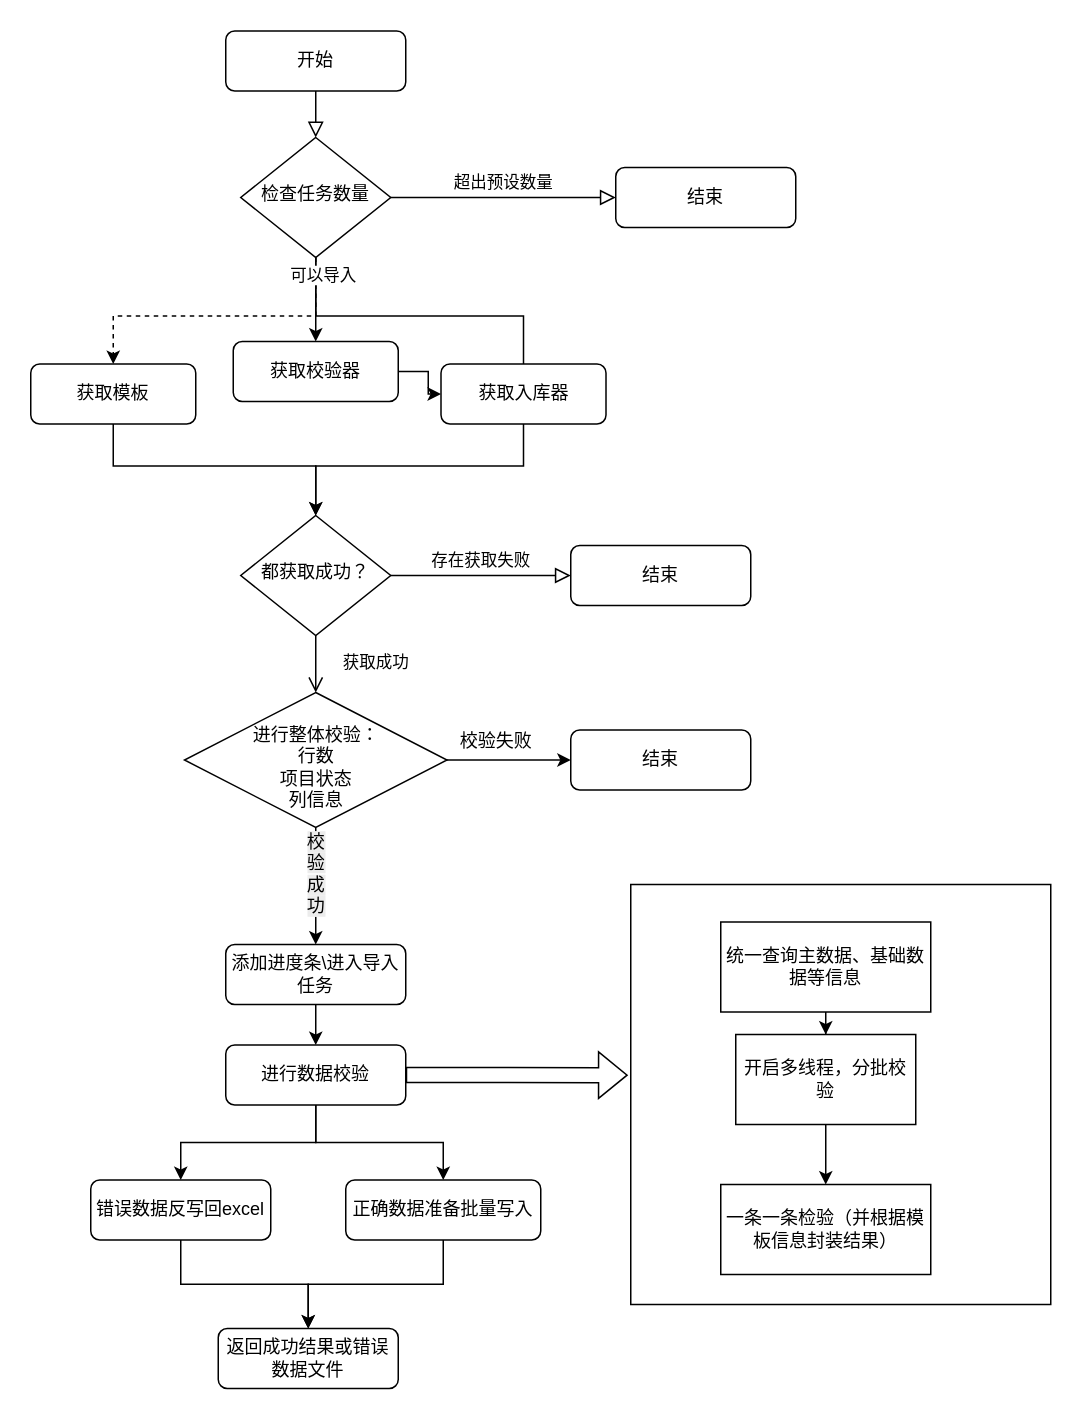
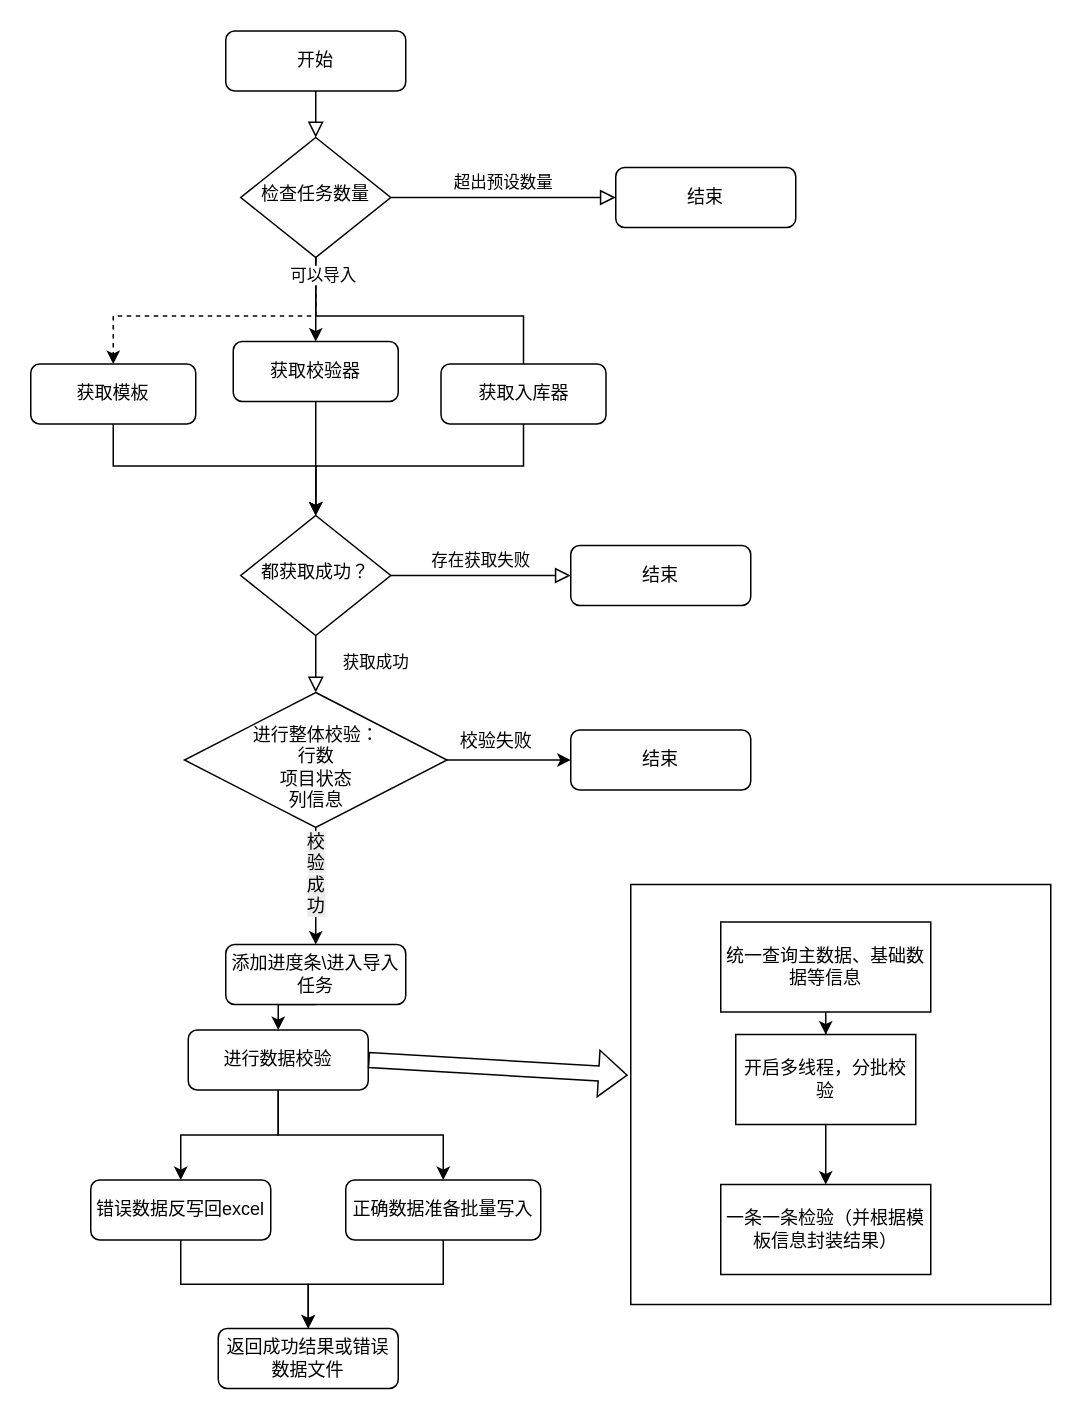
edge "获取校验器" -> "获取入库器": now "获取校验器" -> "都获取成功？"
edge "都获取成功？" -> "进行整体校验： 行数 项目状态 列信息": arrowhead open -> block
node "进行数据校验": moved (316, 1075) -> (278, 1060)
